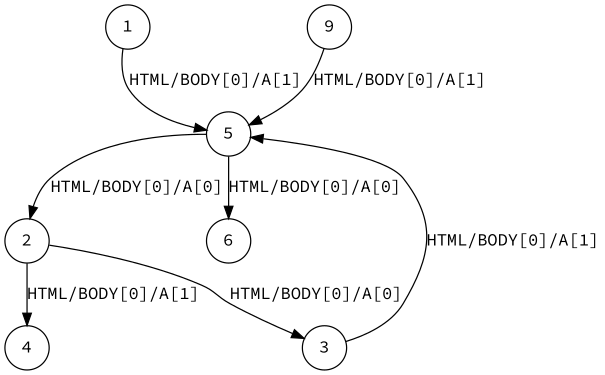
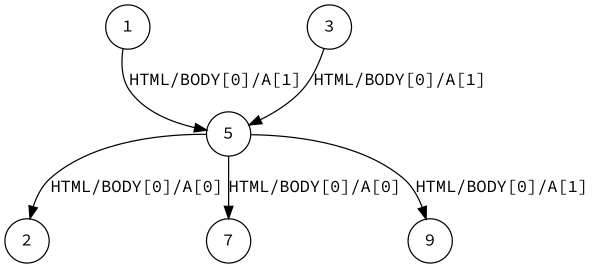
edge "9" -> "5": reversed
node "6": label "6" -> "7"
edge "2" -> "3": removed, label "HTML/BODY[0]/A[0]"
node "4": removed
